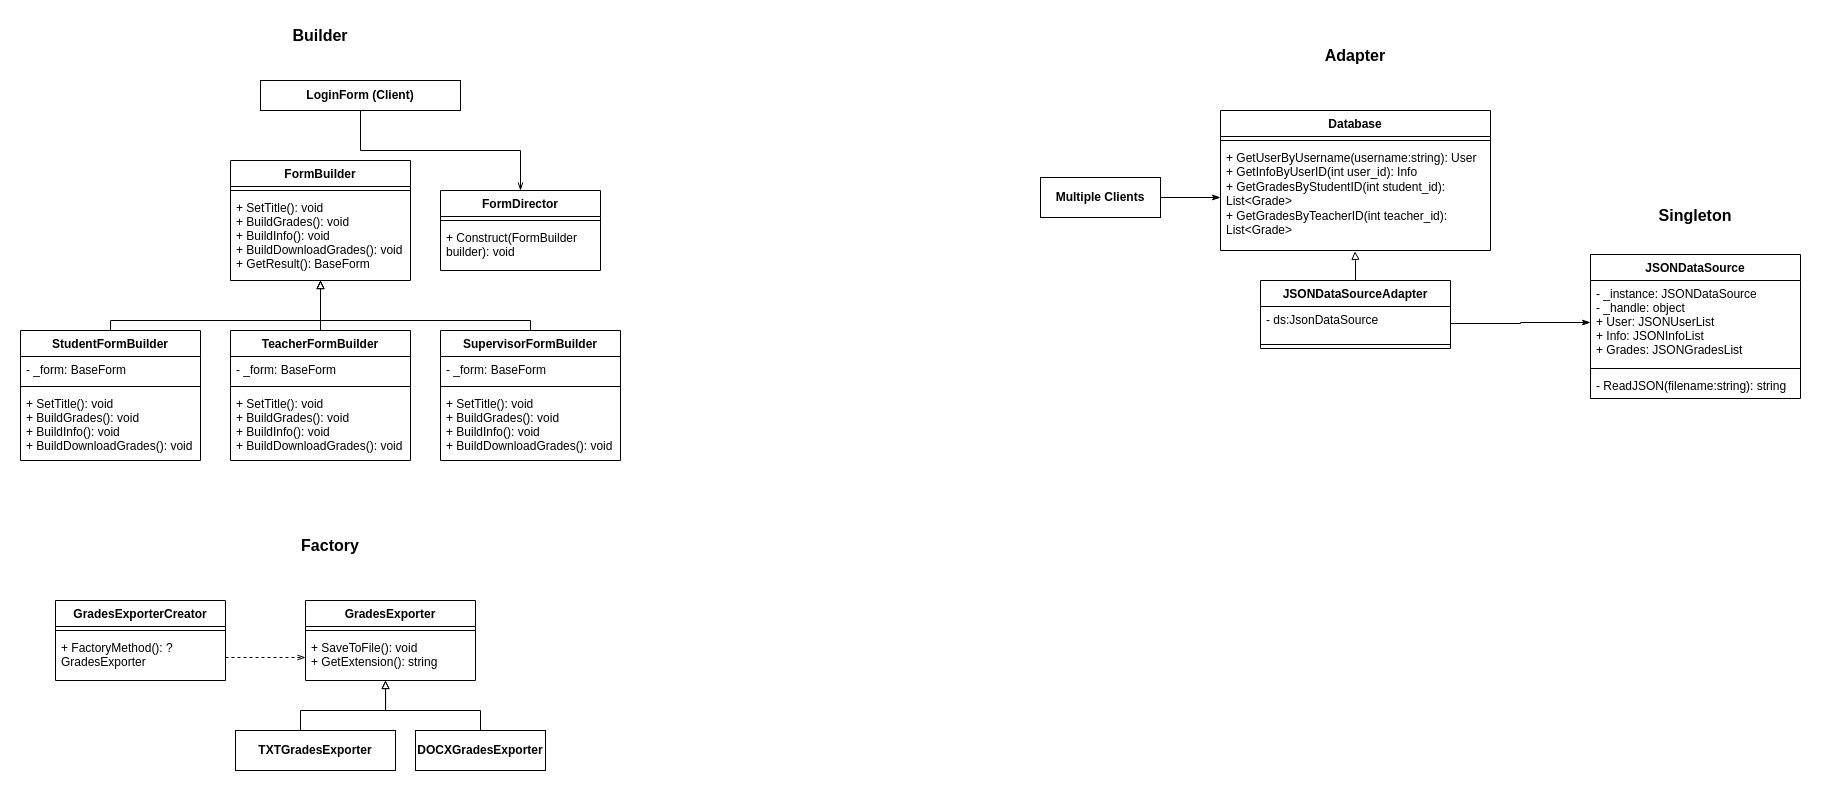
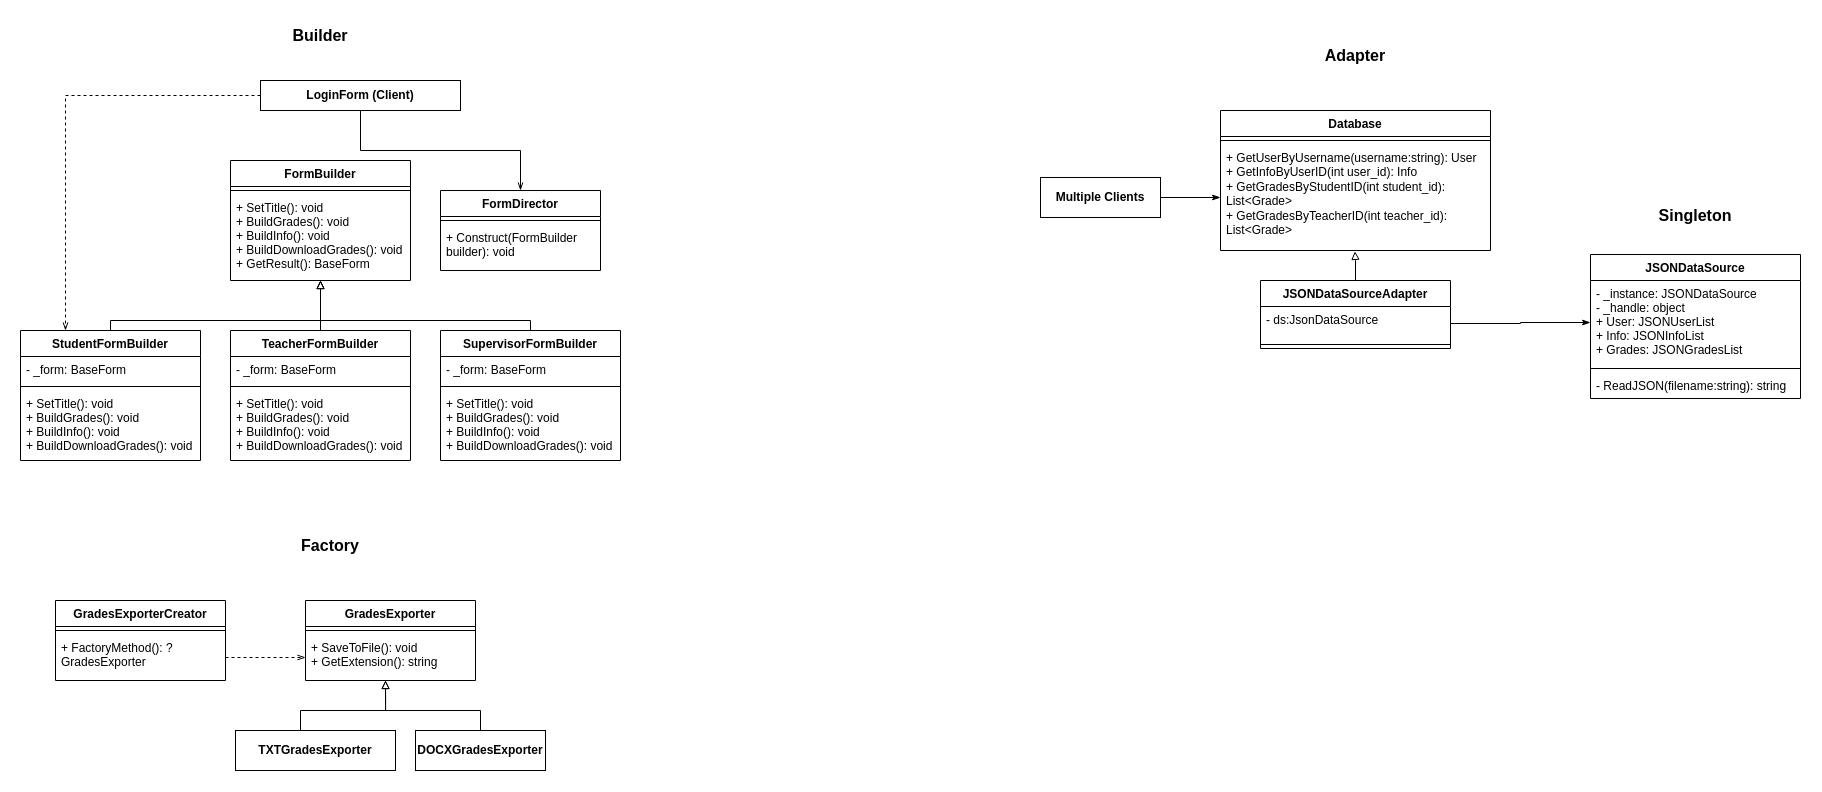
edge "LoginForm (Client)" -> "StudentFormBuilder": added
